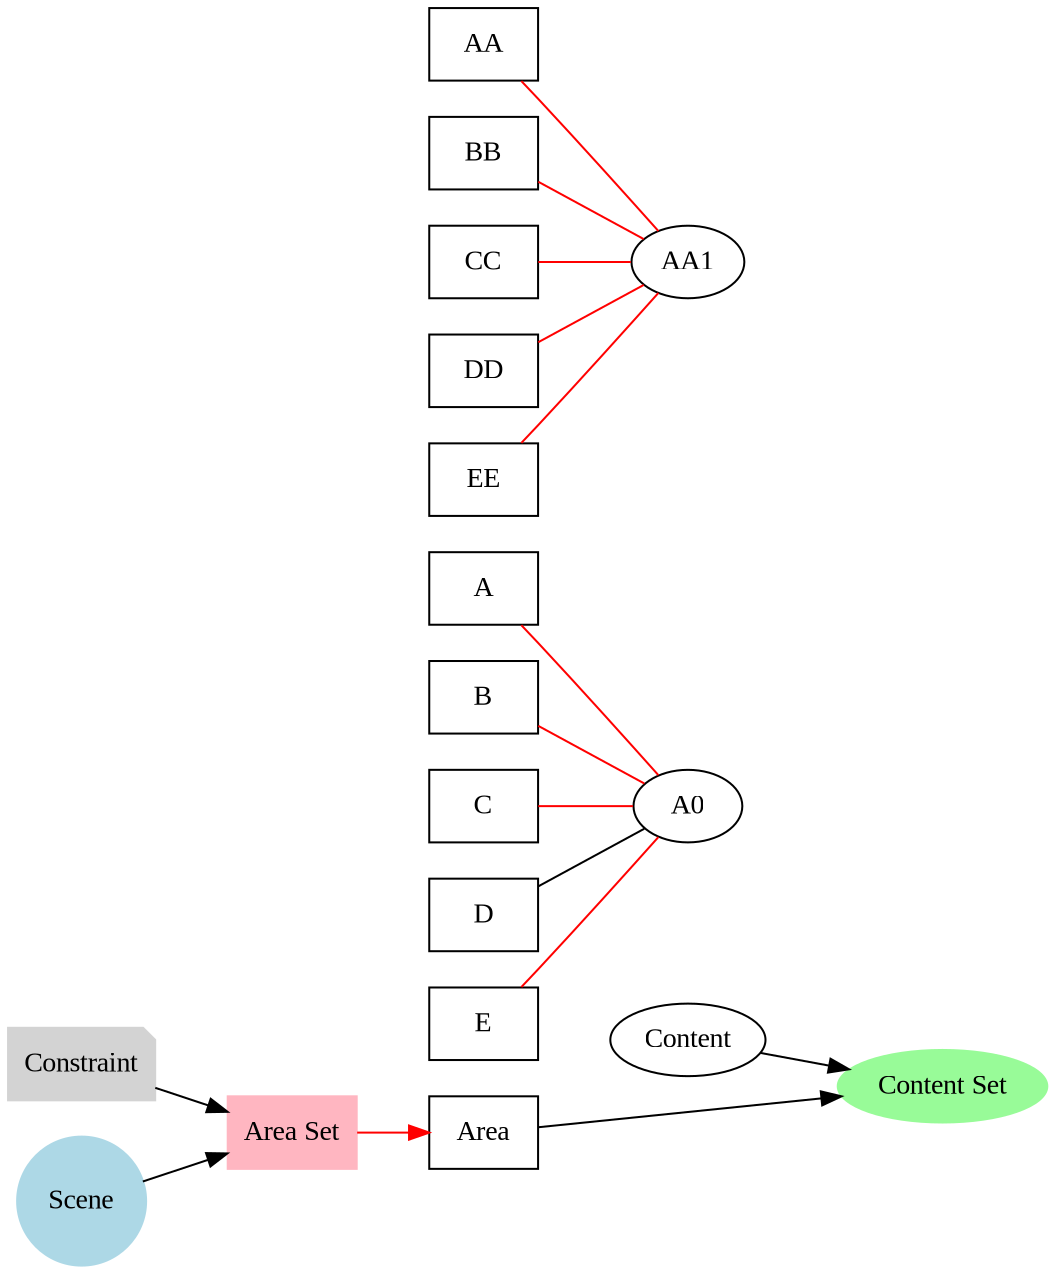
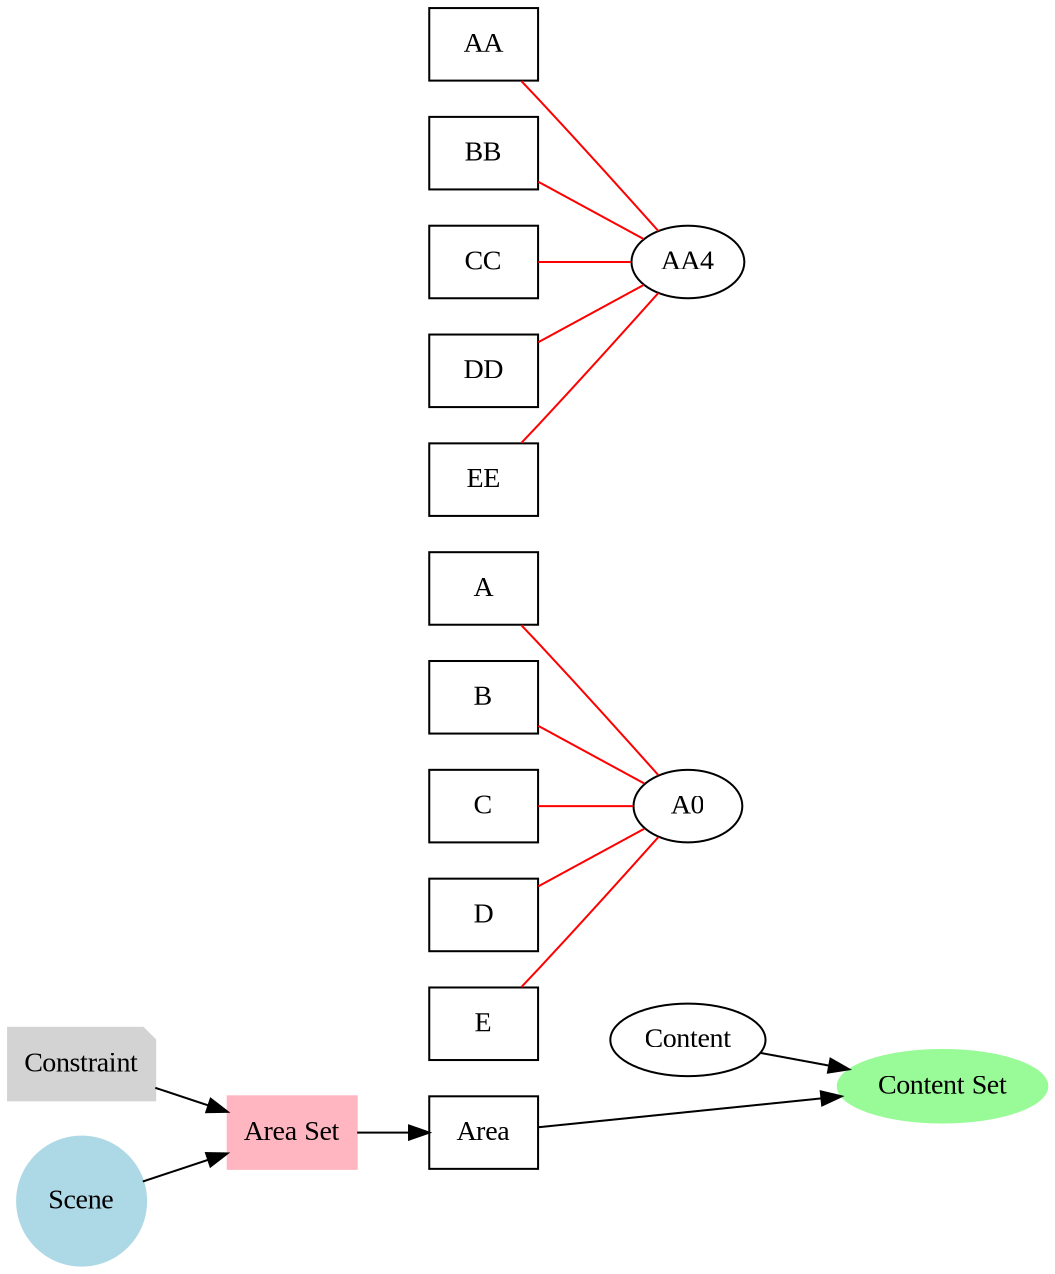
node "AA1": label "AA1" -> "AA4"
edge "A0" -- "D": color black -> red
edge "Area Set" -> "Area": color red -> black
